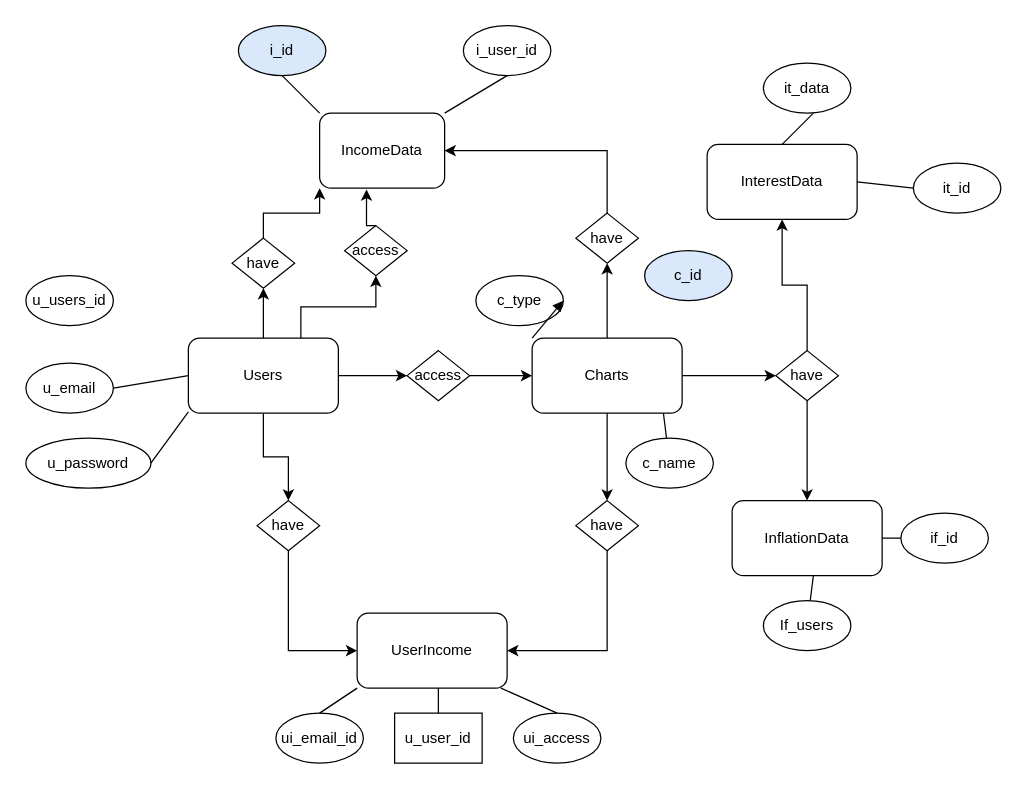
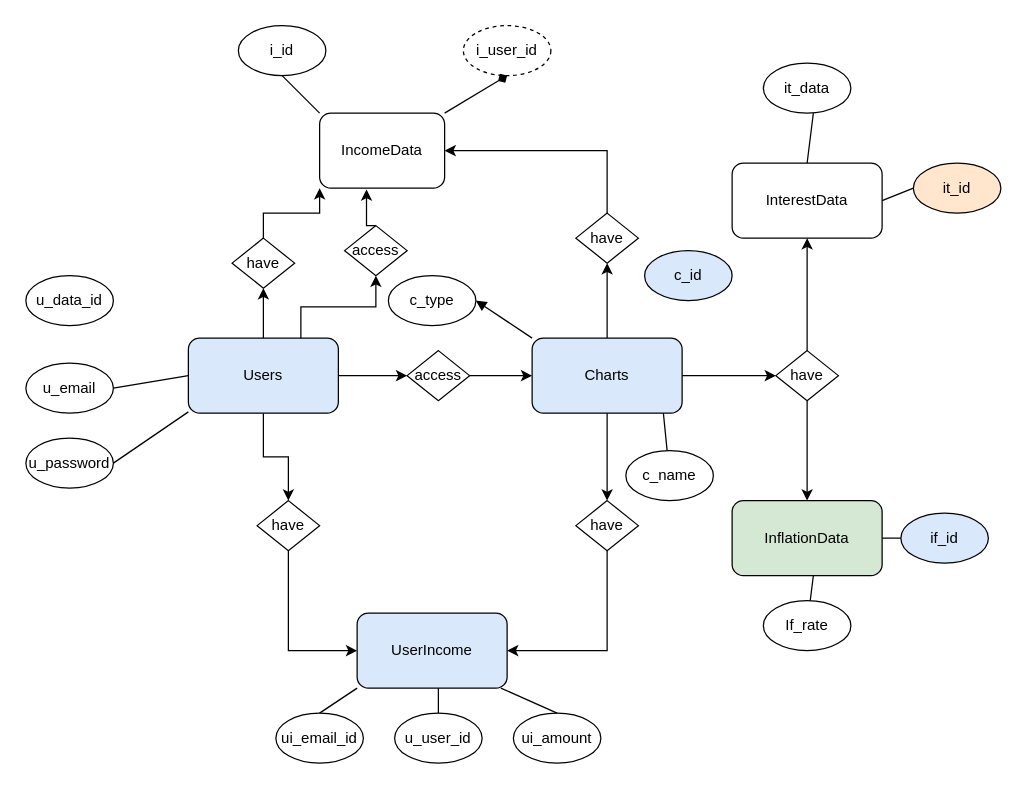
node "i_id": fillcolor #dae8fc -> #ffffff
node "i_user_id": style solid -> dashed
edge "i_user_id" -- "IncomeData": arrowhead none -> diamond
node "InterestData": moved (782, 182) -> (807, 201)
node "it_id": fillcolor #ffffff -> #ffe6cc
node "u_users_id": label "u_users_id" -> "u_data_id"
node "c_type": moved (519, 301) -> (432, 301)
node "Users": fillcolor #ffffff -> #dae8fc
node "Charts": fillcolor #ffffff -> #dae8fc
node "u_password": size 125x50 -> 88x50
node "c_name": moved (669, 463) -> (669, 476)
node "InflationData": fillcolor #ffffff -> #d5e8d4
node "if_id": fillcolor #ffffff -> #dae8fc
node "If_users": label "If_users" -> "If_rate"
node "UserIncome": fillcolor #ffffff -> #dae8fc
node "u_user_id": shape rectangle -> ellipse
node "ui_access": label "ui_access" -> "ui_amount"
